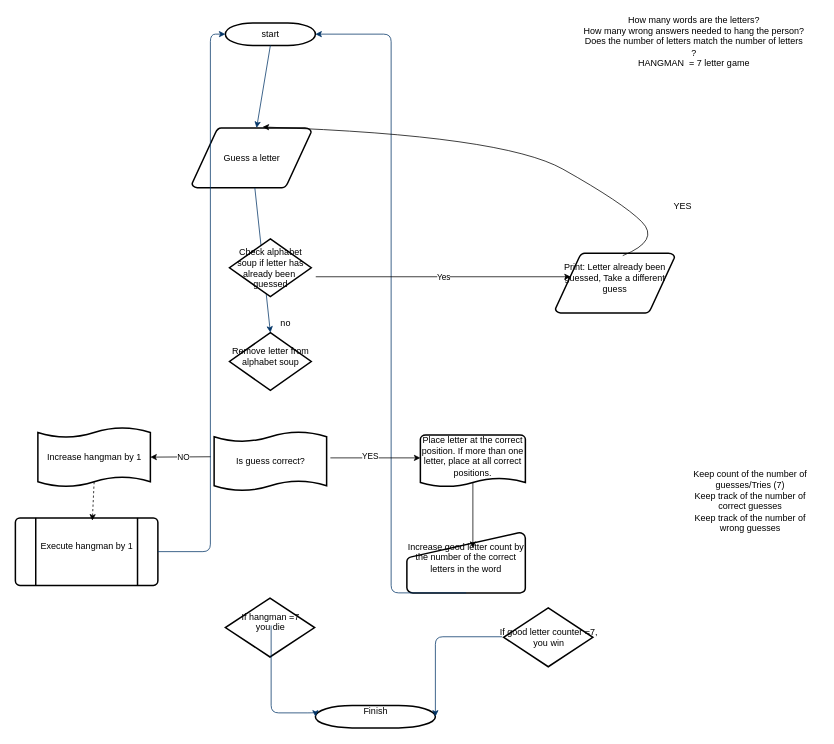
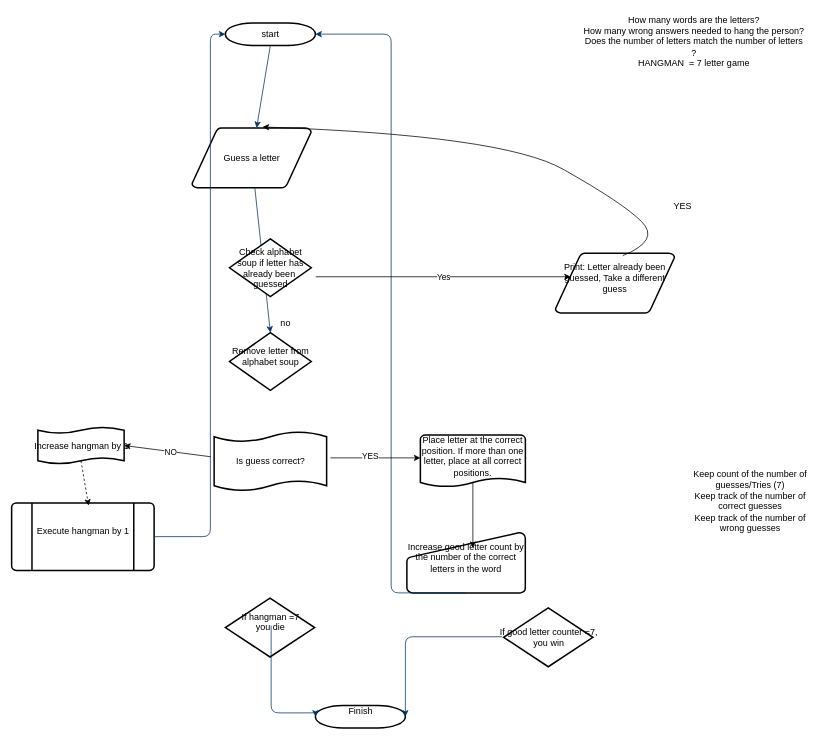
node "Increase hangman by 1": size 113x61 -> 86x38
node "Execute hangman by 1": moved (87, 552) -> (83, 537)
node "Finish": size 120x23 -> 90x23
